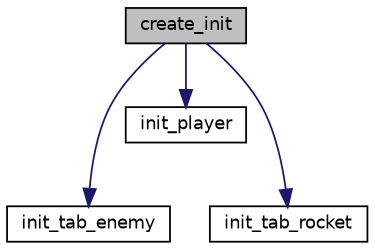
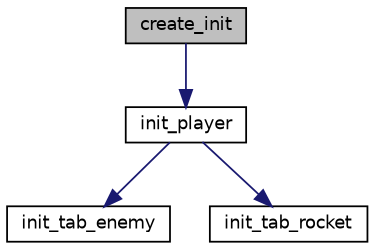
edge "create_init" -> "init_tab_enemy": now "init_player" -> "init_tab_enemy"
edge "create_init" -> "init_tab_rocket": now "init_player" -> "init_tab_rocket"
